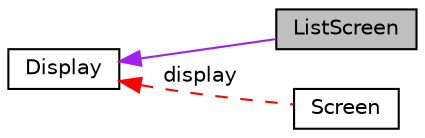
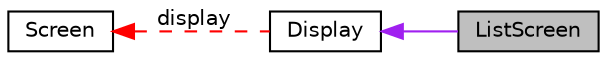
edge "Screen" -> "Display": reversed
